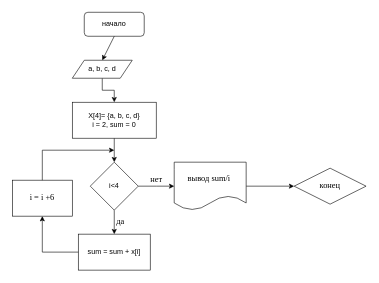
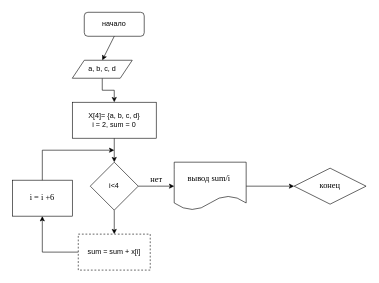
node "да": removed
node "sum = sum + x[i]": style solid -> dashed
